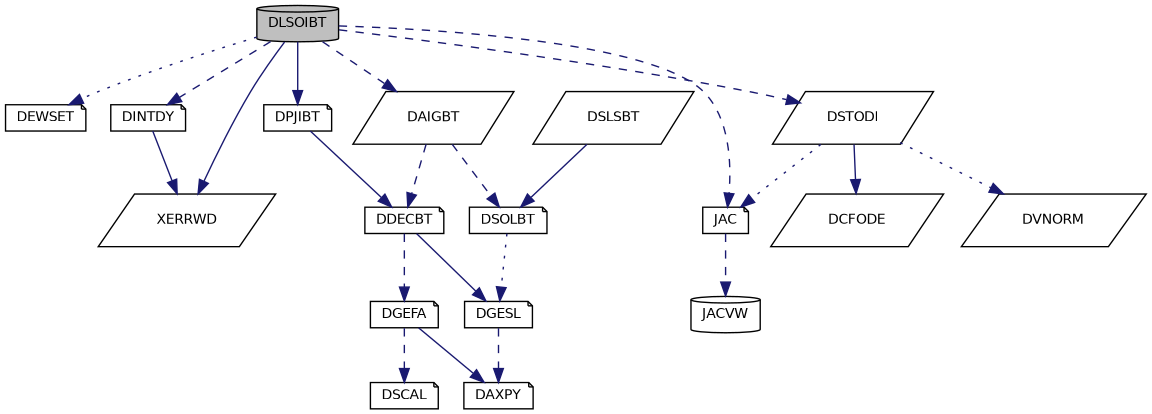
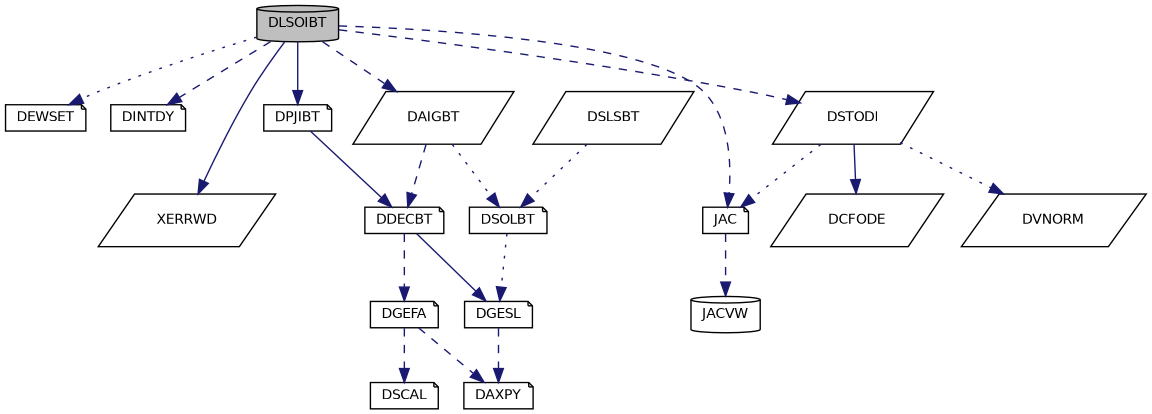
edge "DINTDY" -> "XERRWD": removed
edge "DAIGBT" -> "DSOLBT": style dashed -> dotted
edge "DSLSBT" -> "DSOLBT": style solid -> dotted
edge "DGEFA" -> "DAXPY": style solid -> dashed
